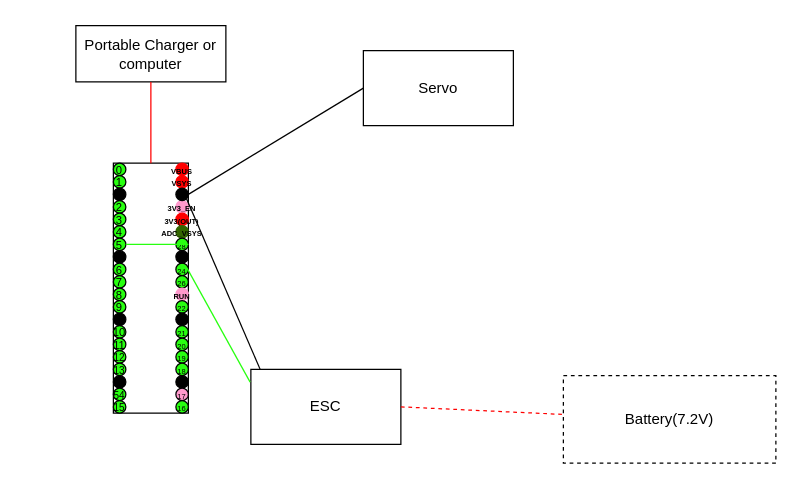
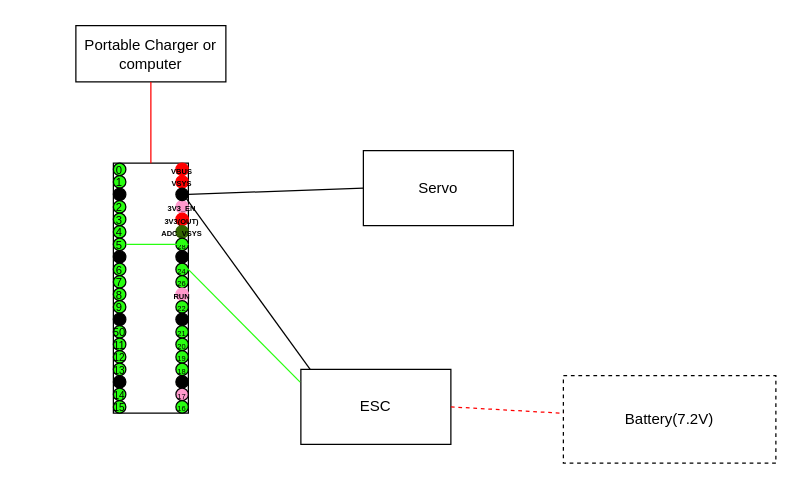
node "Servo": moved (438, 88) -> (438, 188)
node "10": label "10" -> "50"
node "54": label "54" -> "14"
node "ESC": moved (326, 407) -> (376, 407)
